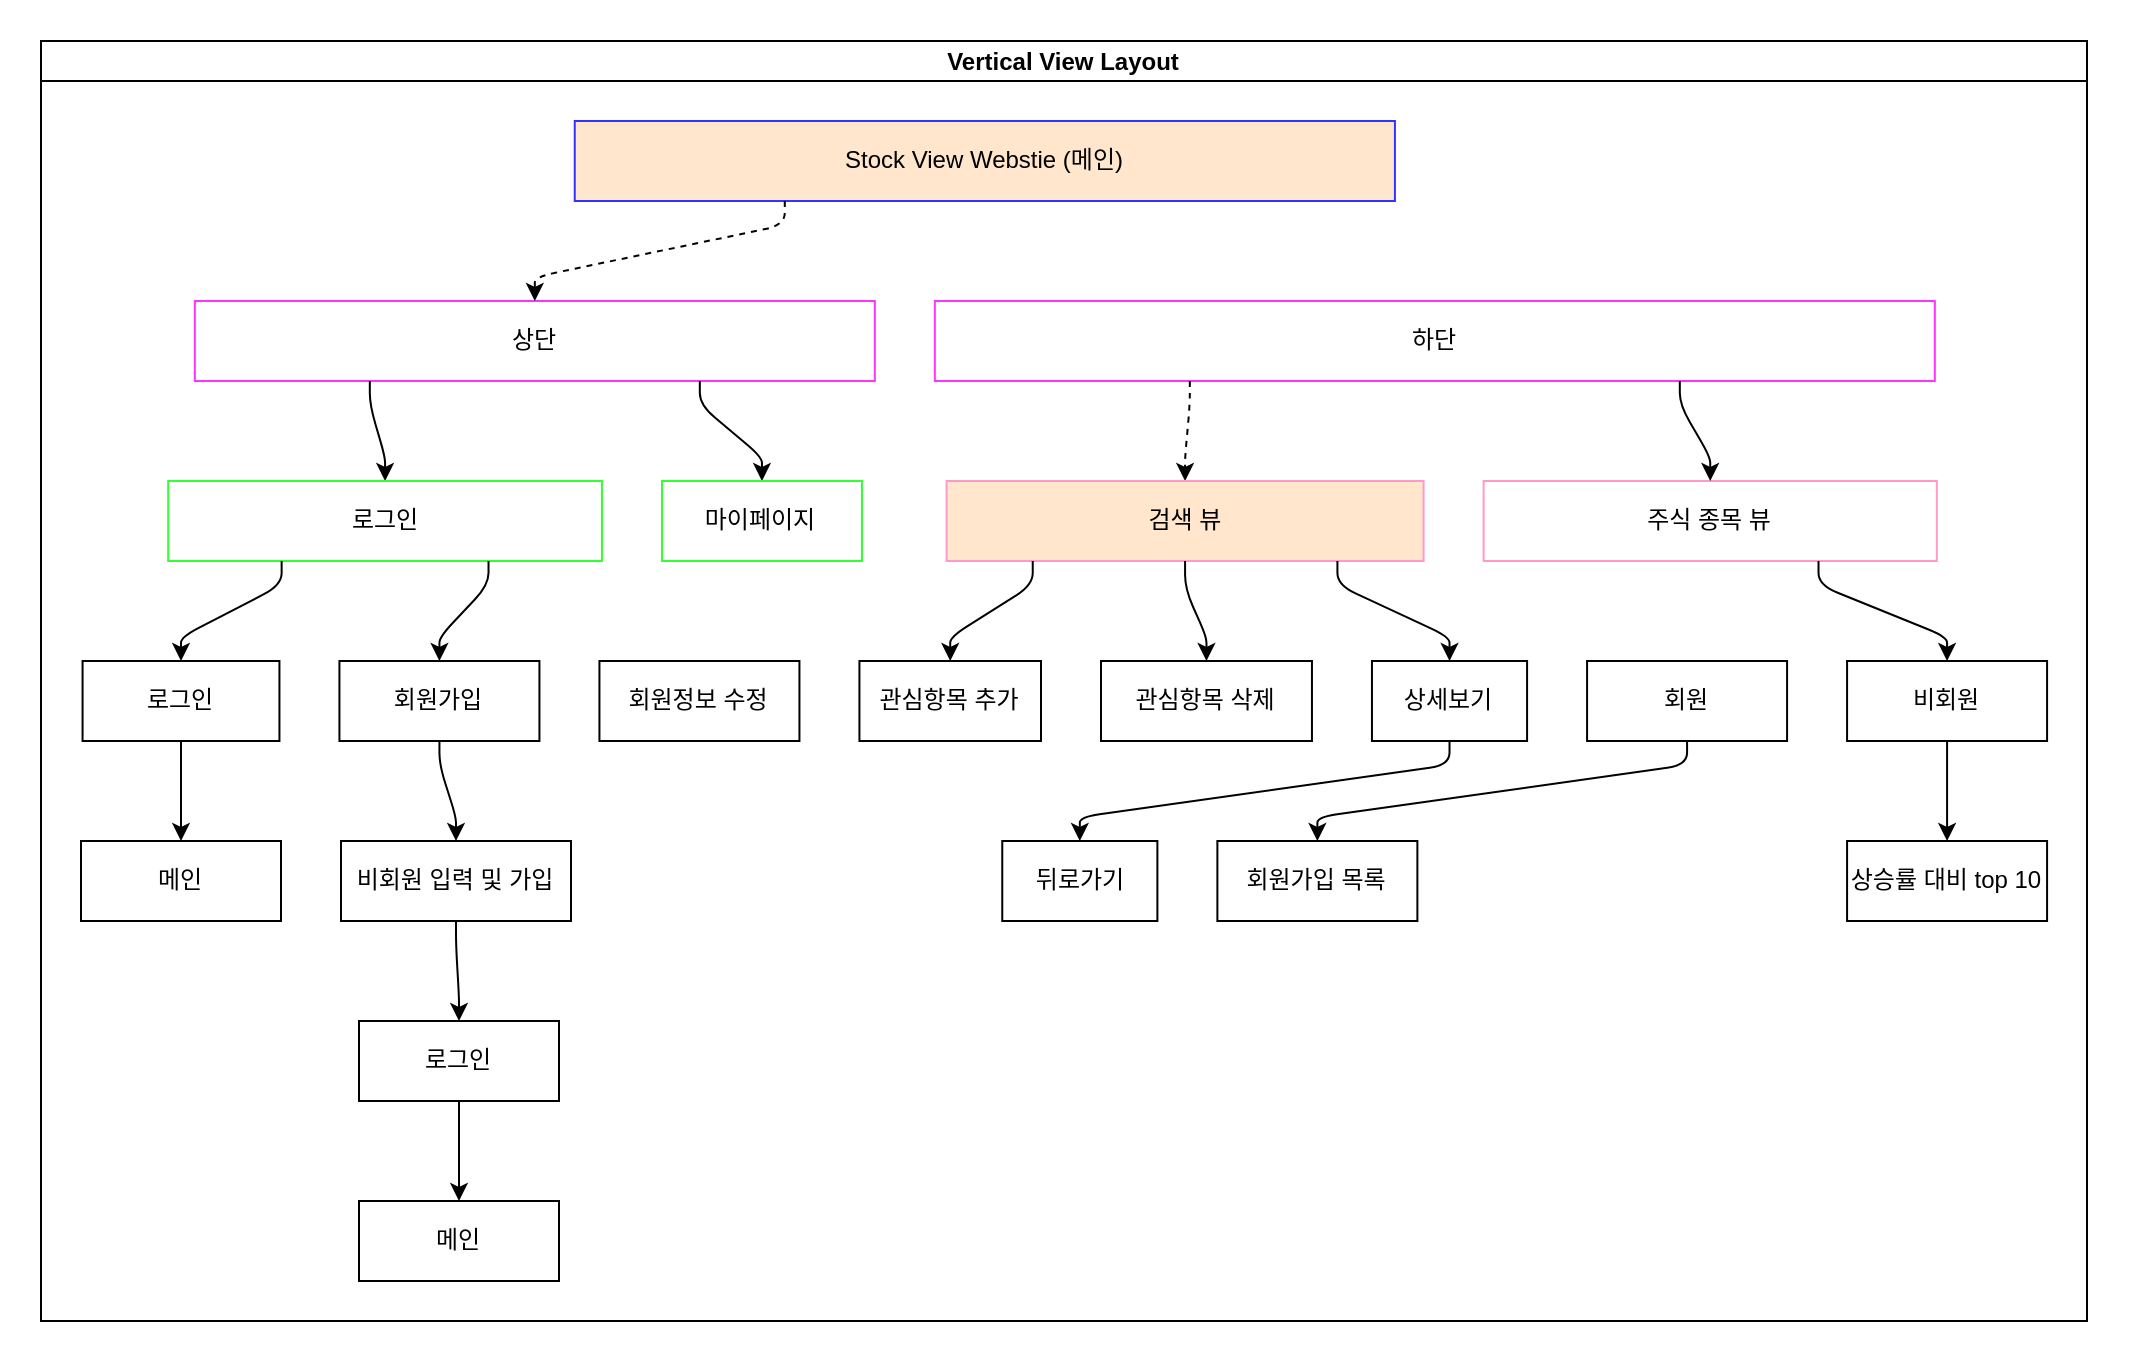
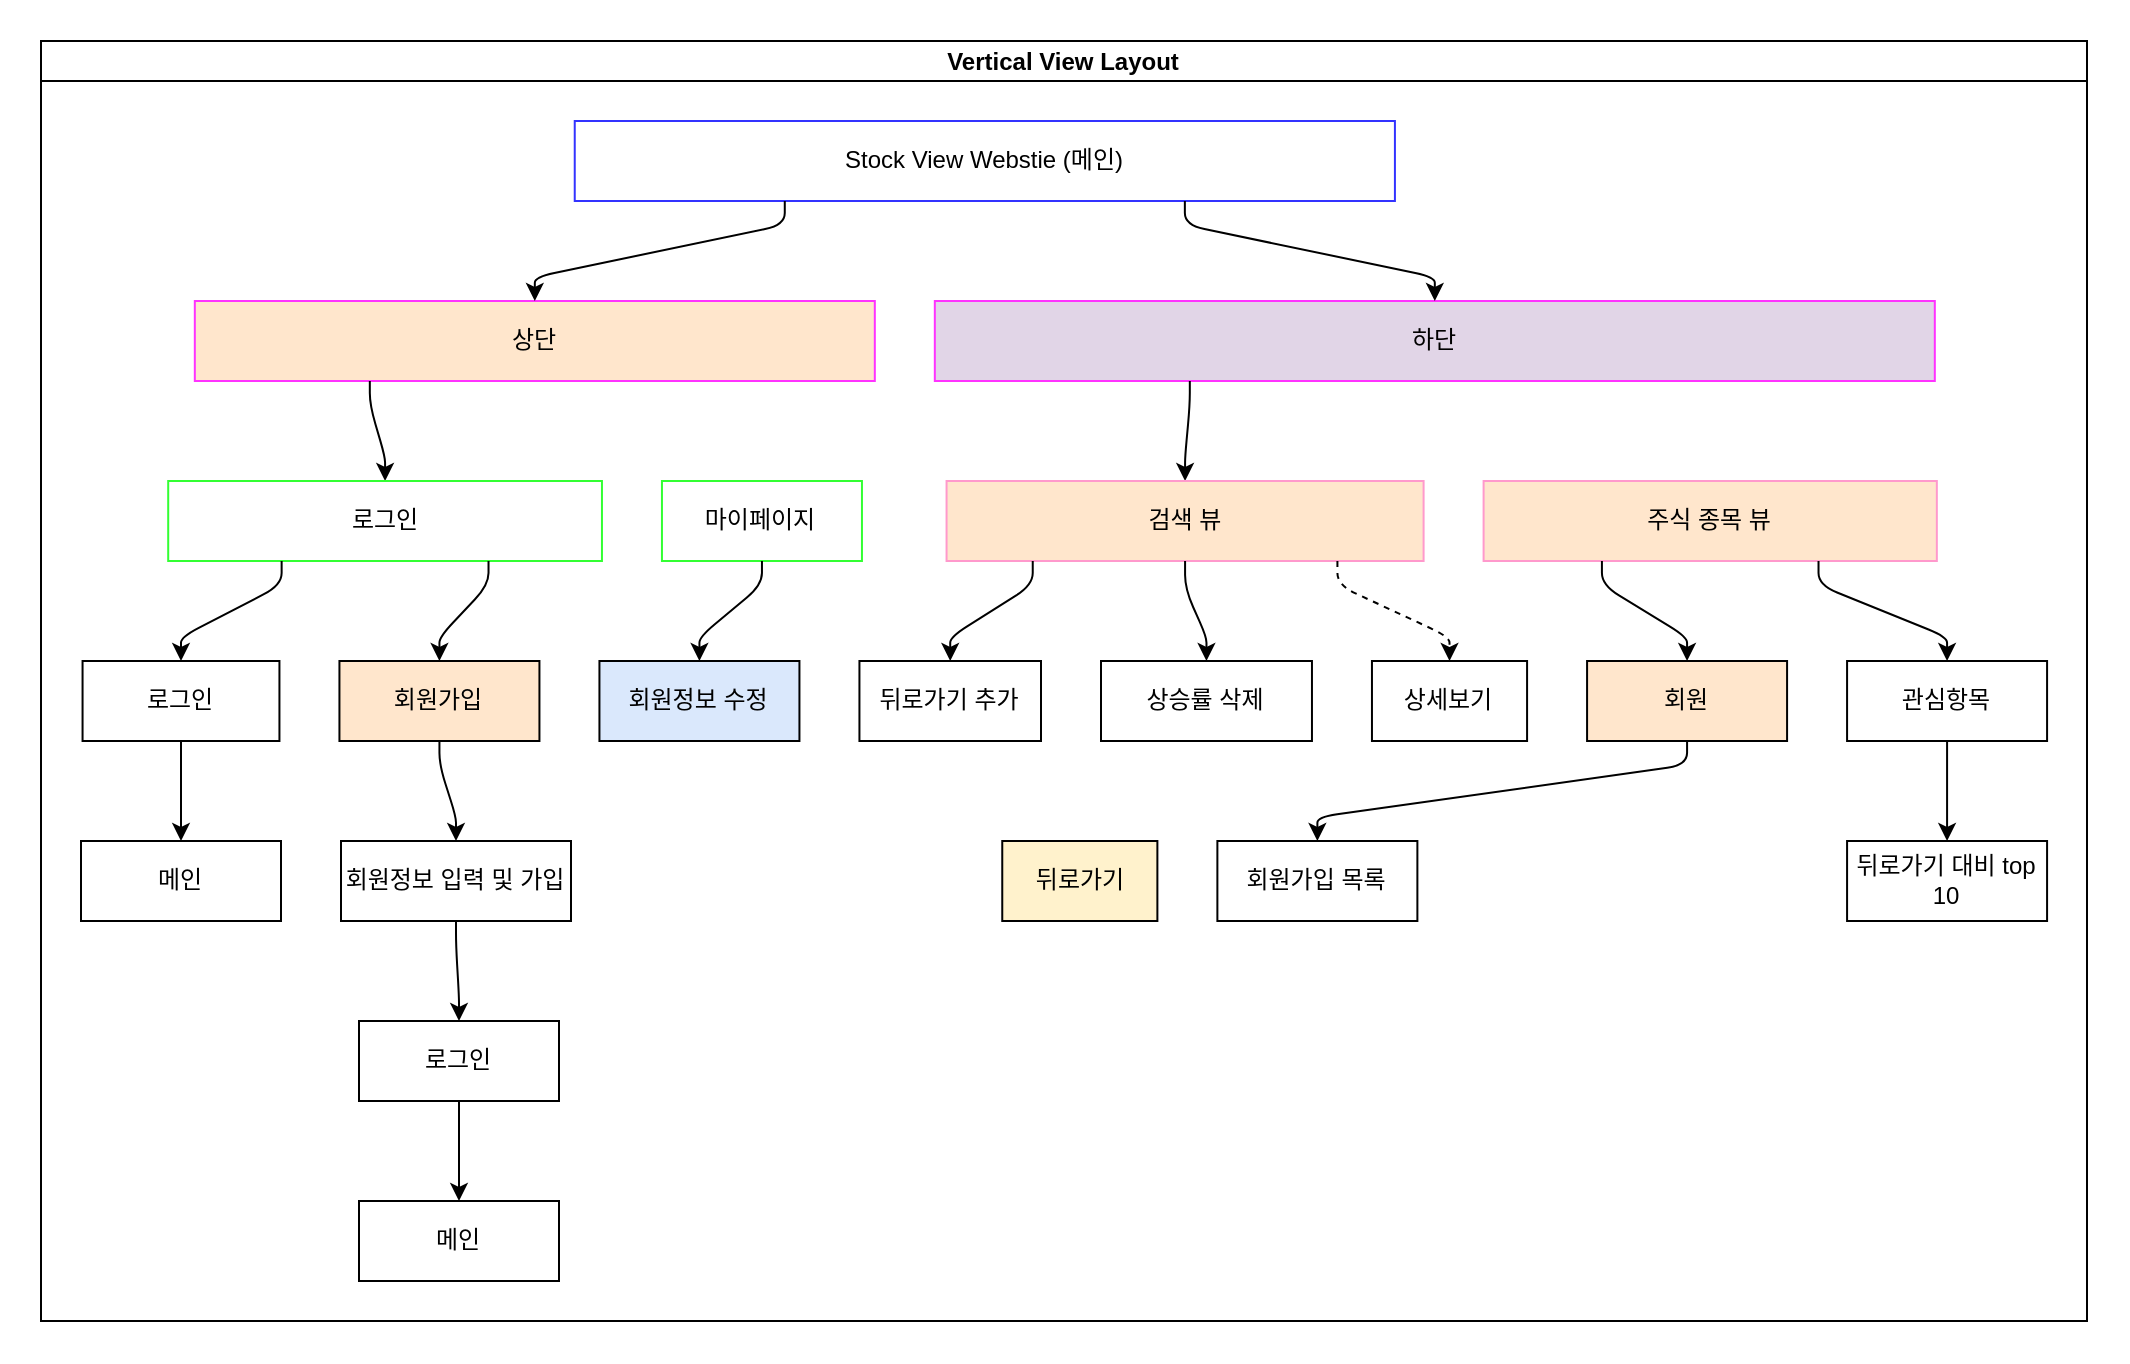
node "Stock View Webstie (메인)": fillcolor #ffe6cc -> #ffffff
edge "Stock View Webstie (메인)" -> "상단": style dashed -> solid
edge "Stock View Webstie (메인)" -> "하단": added
node "상단": fillcolor #ffffff -> #ffe6cc
node "하단": fillcolor #ffffff -> #e1d5e7
edge "하단" -> "주식 종목 뷰": removed
edge "하단" -> "검색 뷰": style dashed -> solid
edge "상단" -> "마이페이지": removed
node "주식 종목 뷰": fillcolor #ffffff -> #ffe6cc
edge "마이페이지" -> "회원정보 수정": added
edge "주식 종목 뷰" -> "회원": added
edge "검색 뷰" -> "상세보기": style solid -> dashed
node "회원가입": fillcolor #ffffff -> #ffe6cc
node "회원정보 수정": fillcolor #ffffff -> #dae8fc
node "관심항목 추가": label "관심항목 추가" -> "뒤로가기 추가"
node "관심항목 삭제": label "관심항목 삭제" -> "상승률 삭제"
node "회원": fillcolor #ffffff -> #ffe6cc
node "비회원": label "비회원" -> "관심항목"
edge "상세보기" -> "뒤로가기": removed
node "비회원 입력 및 가입": label "비회원 입력 및 가입" -> "회원정보 입력 및 가입"
node "뒤로가기": fillcolor #ffffff -> #fff2cc
node "상승률 대비 top 10": label "상승률 대비 top 10" -> "뒤로가기 대비 top 10"
